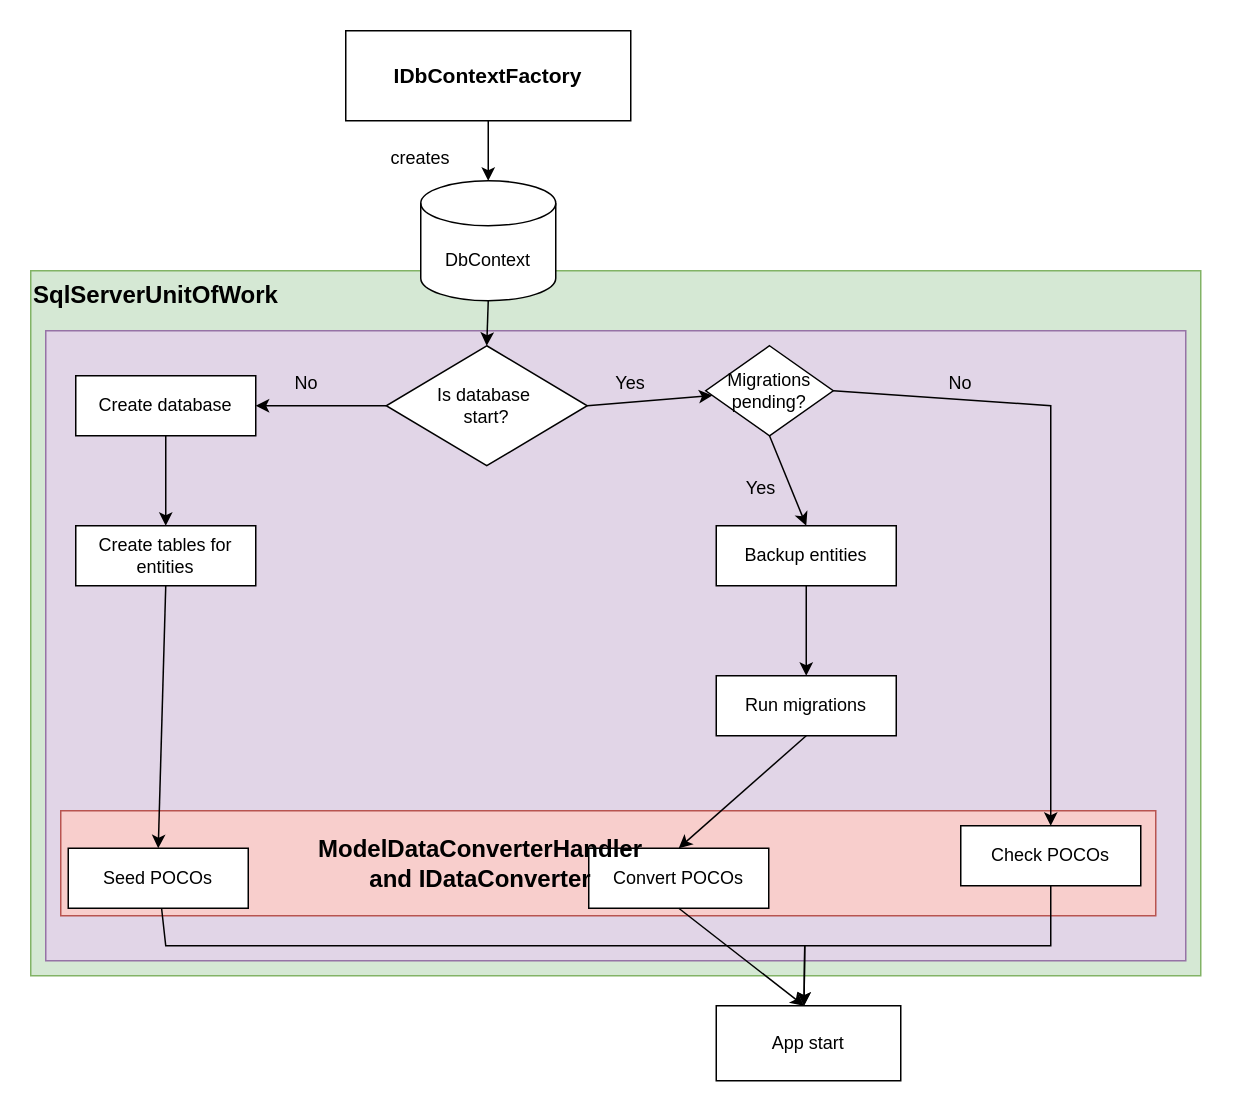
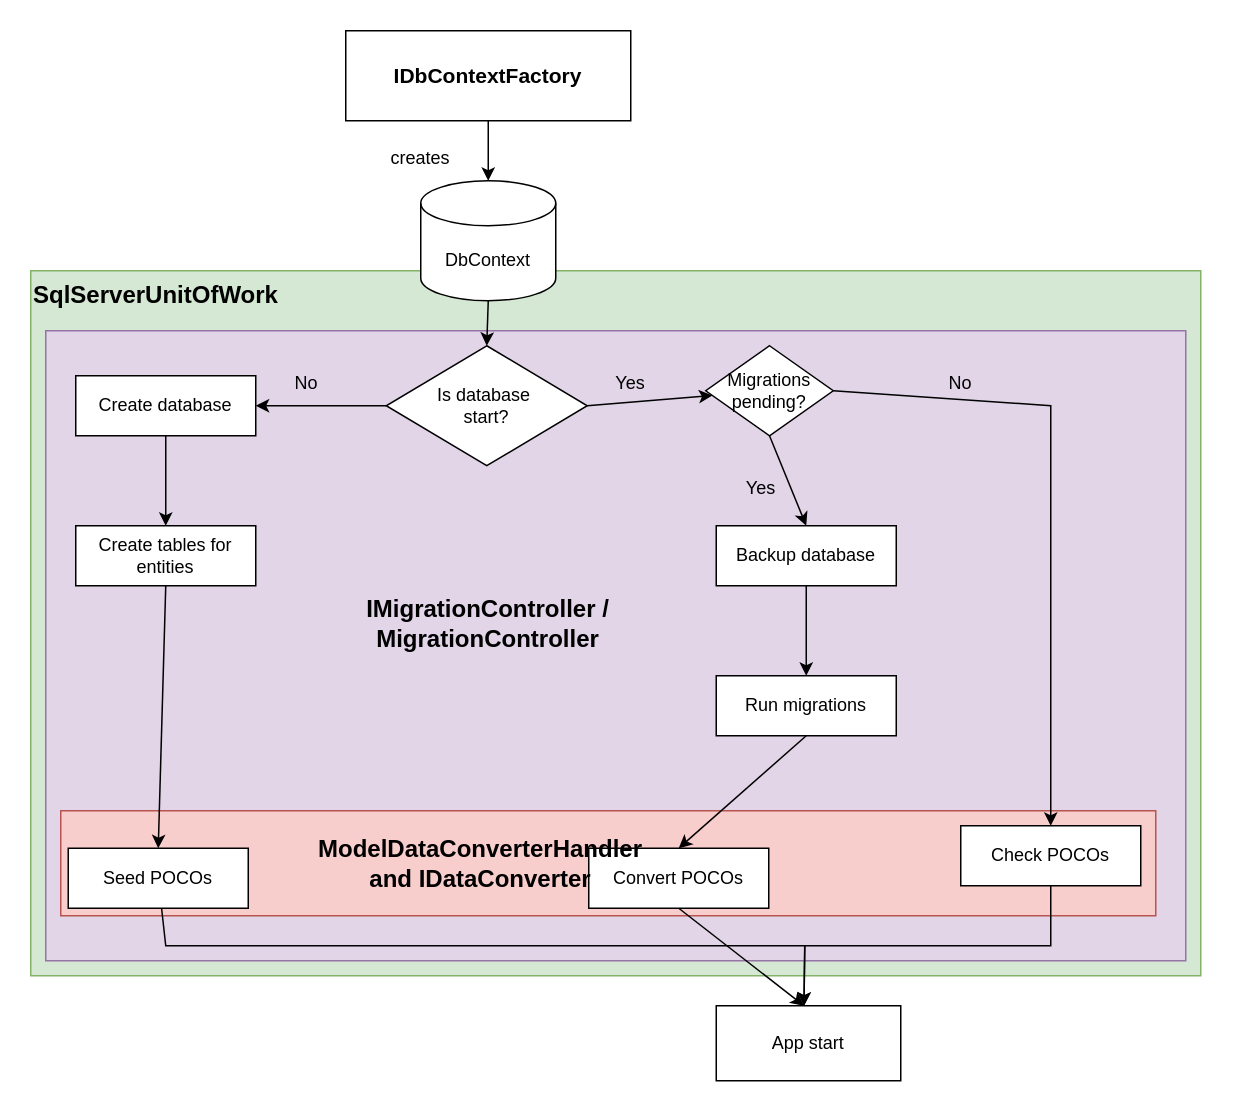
node "Backup entities": label "Backup entities" -> "Backup database"
node "IMigrationController / MigrationController": added
